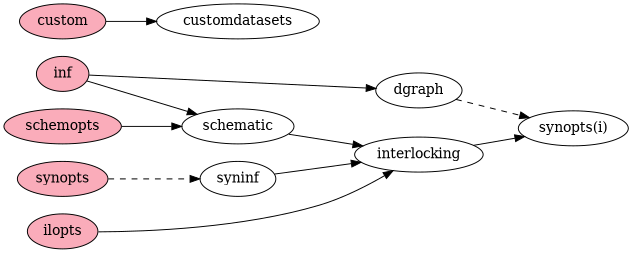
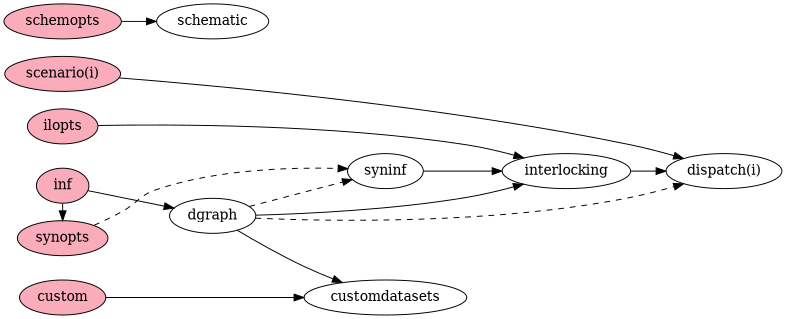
node "scenario(i)": added
edge "inf" -> "schematic": now "inf" -> "synopts"
node "synopts(i)": label "synopts(i)" -> "dispatch(i)"
edge "schematic" -> "interlocking": now "dgraph" -> "interlocking"
edge "dgraph" -> "syninf": added
edge "dgraph" -> "customdatasets": added
